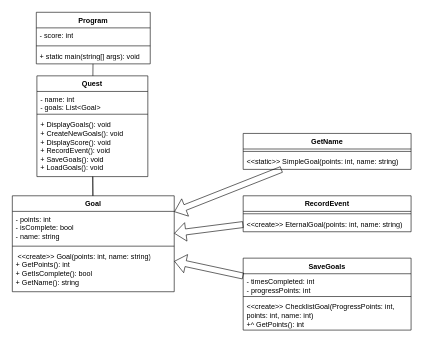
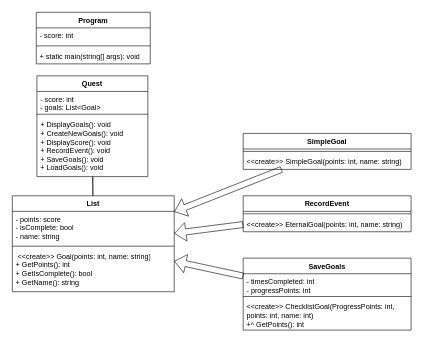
edge "Program" -- "Quest": removed
node "- name: int - goals: List<Goal>": label "- name: int - goals: List<Goal>" -> "- score: int - goals: List<Goal>"
node "GetName": label "GetName" -> "SimpleGoal"
node "<<static>> SimpleGoal(points: int, name: string)": label "<<static>> SimpleGoal(points: int, name: string)" -> "<<create>> SimpleGoal(points: int, name: string)"
node "Goal": label "Goal" -> "List"
node "- points: int - isComplete: bool - name: string": label "- points: int - isComplete: bool - name: string" -> "- points: score - isComplete: bool - name: string"
